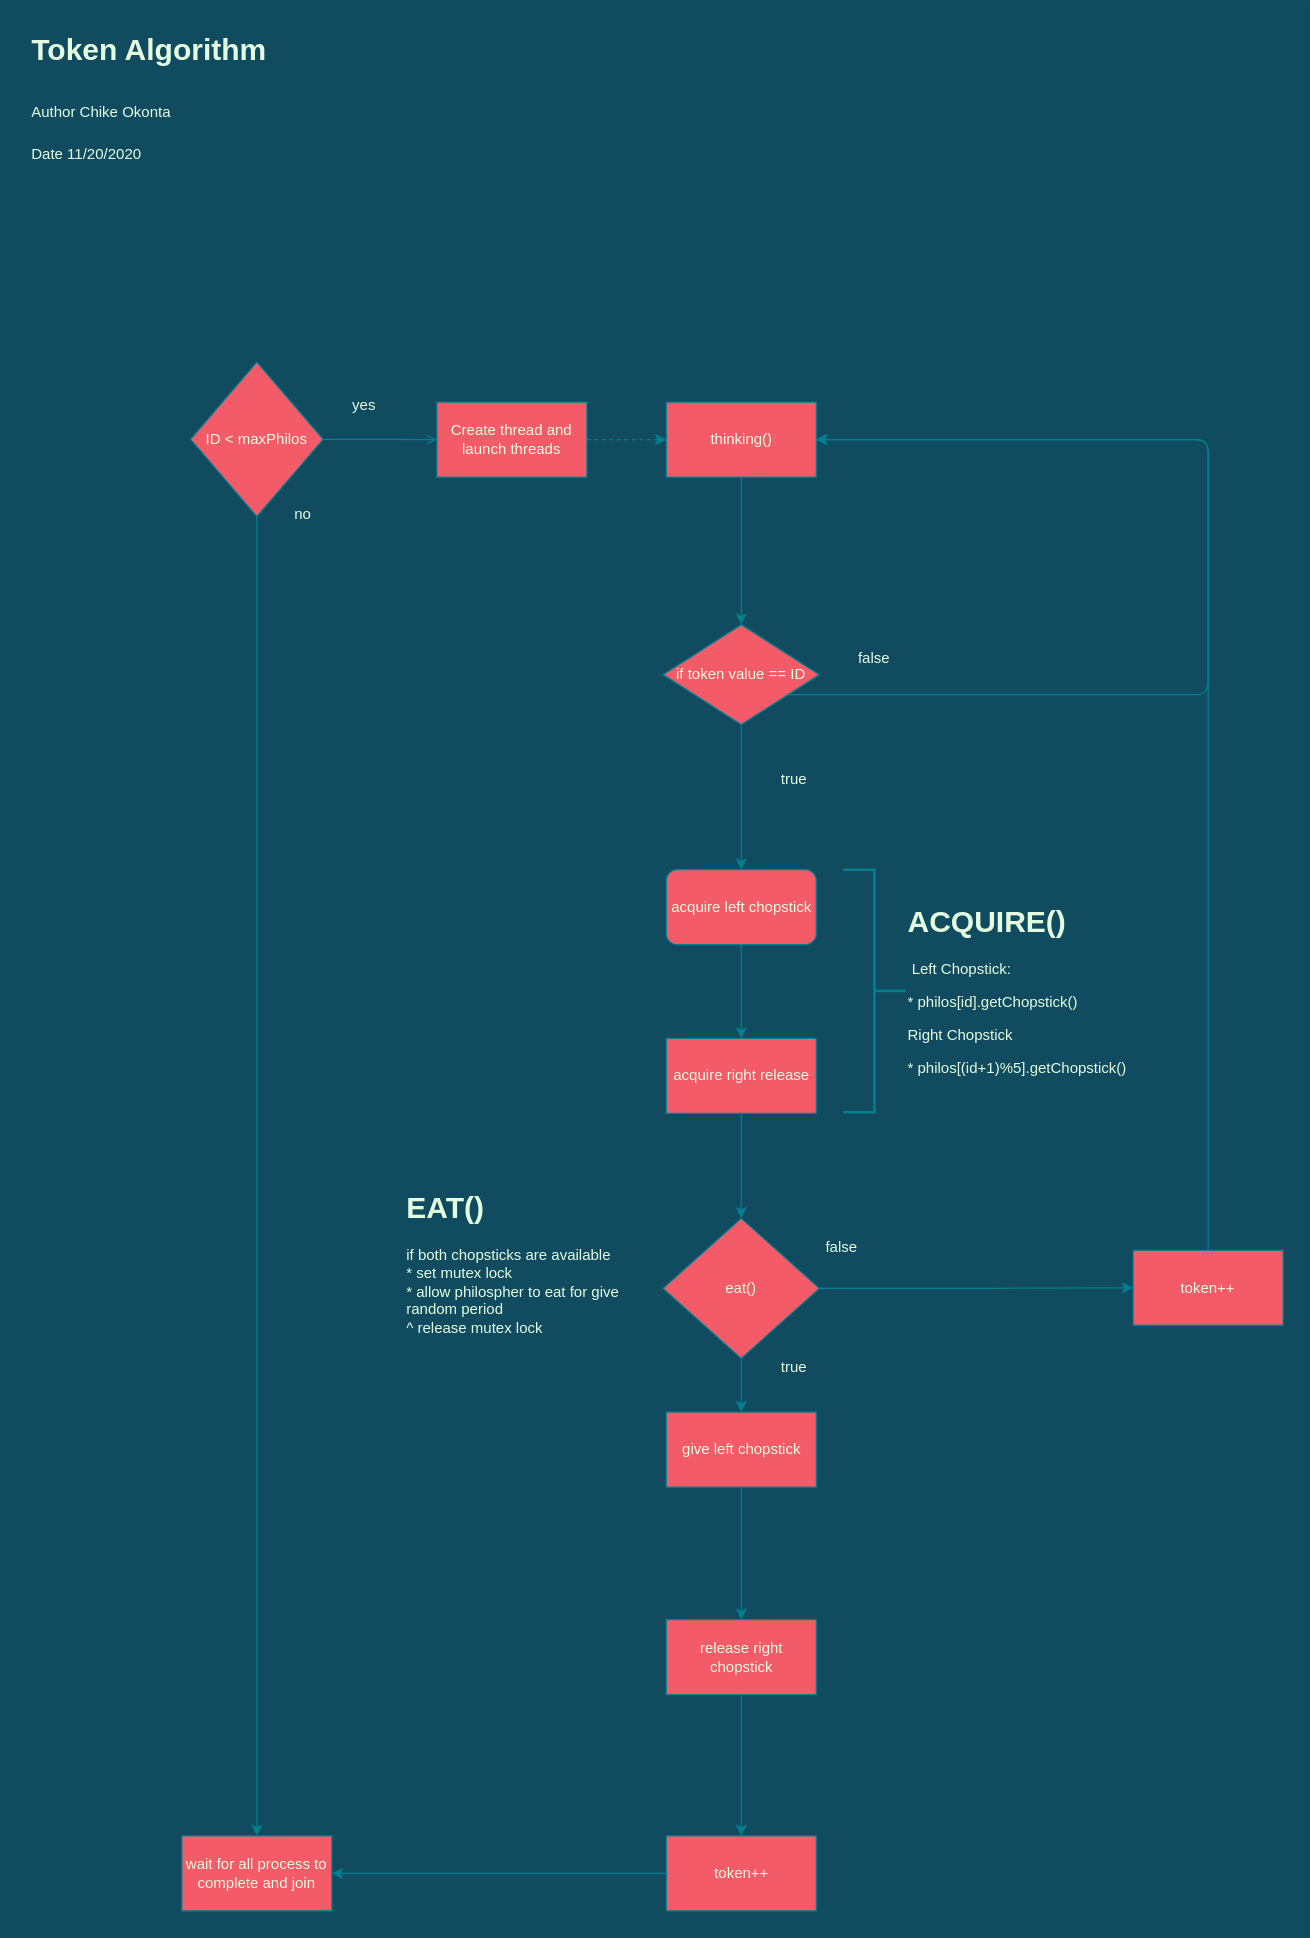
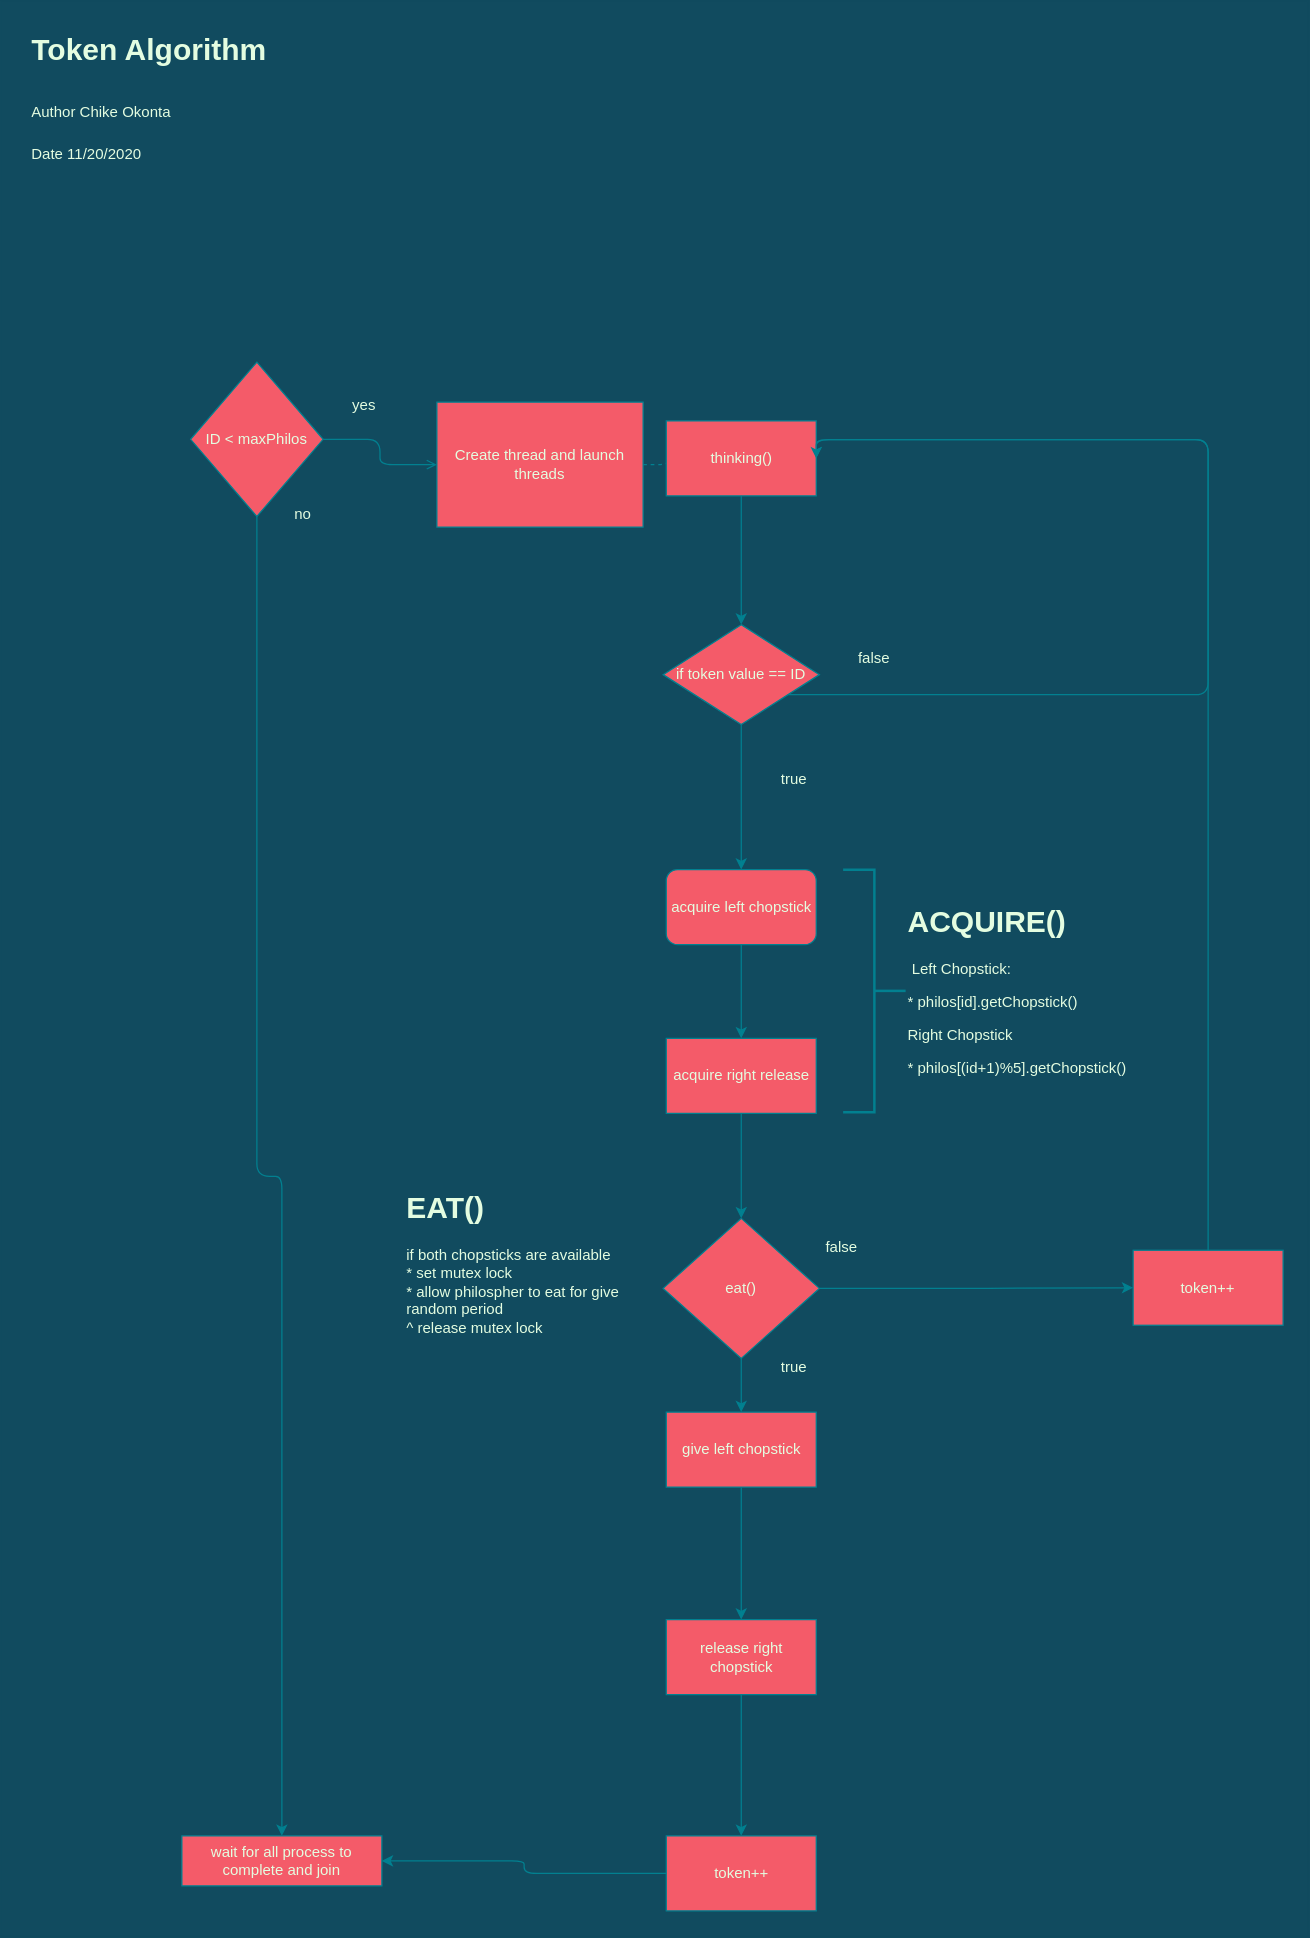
node "Create thread and launch threads": size 150x75 -> 206x125
node "thinking()": moved (741, 439) -> (741, 458)
node "wait for all process to complete and join": size 150x75 -> 200x50
